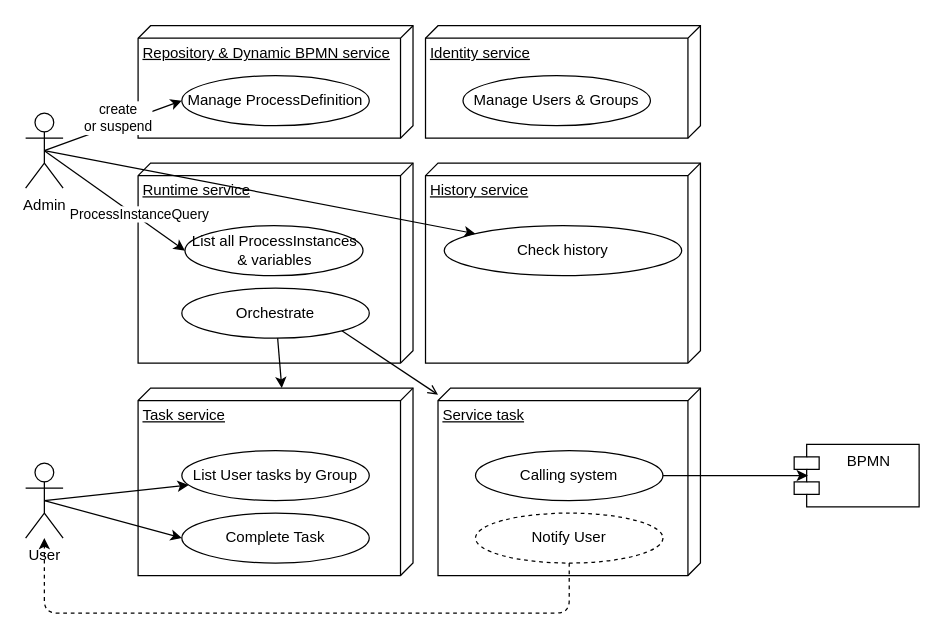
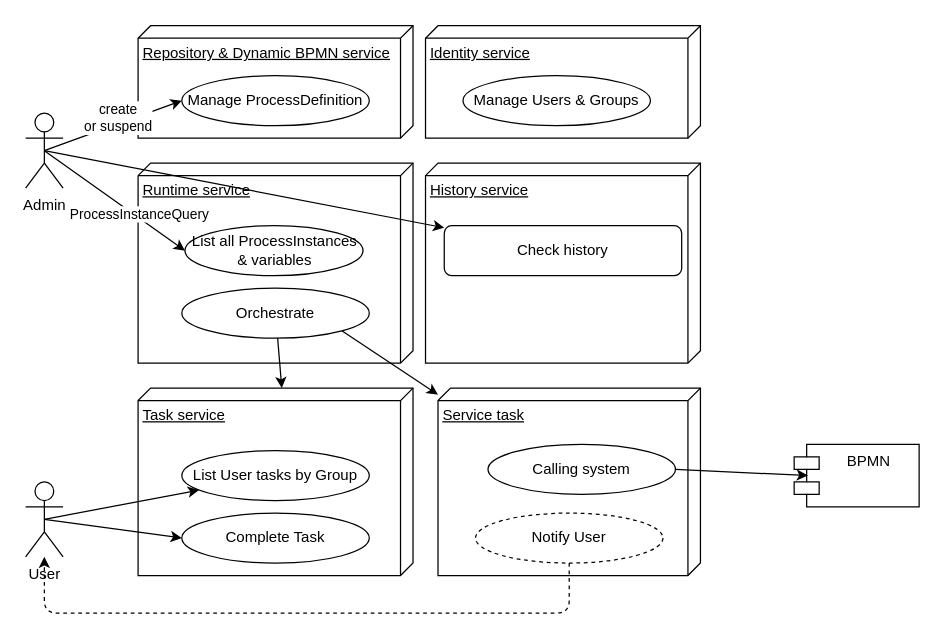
node "Check history": shape ellipse -> rounded rectangle
edge "Orchestrate" -> "Service task": arrowhead open -> classic
node "Calling system": moved (569, 476) -> (582, 469)
node "User": moved (44, 501) -> (44, 519)
